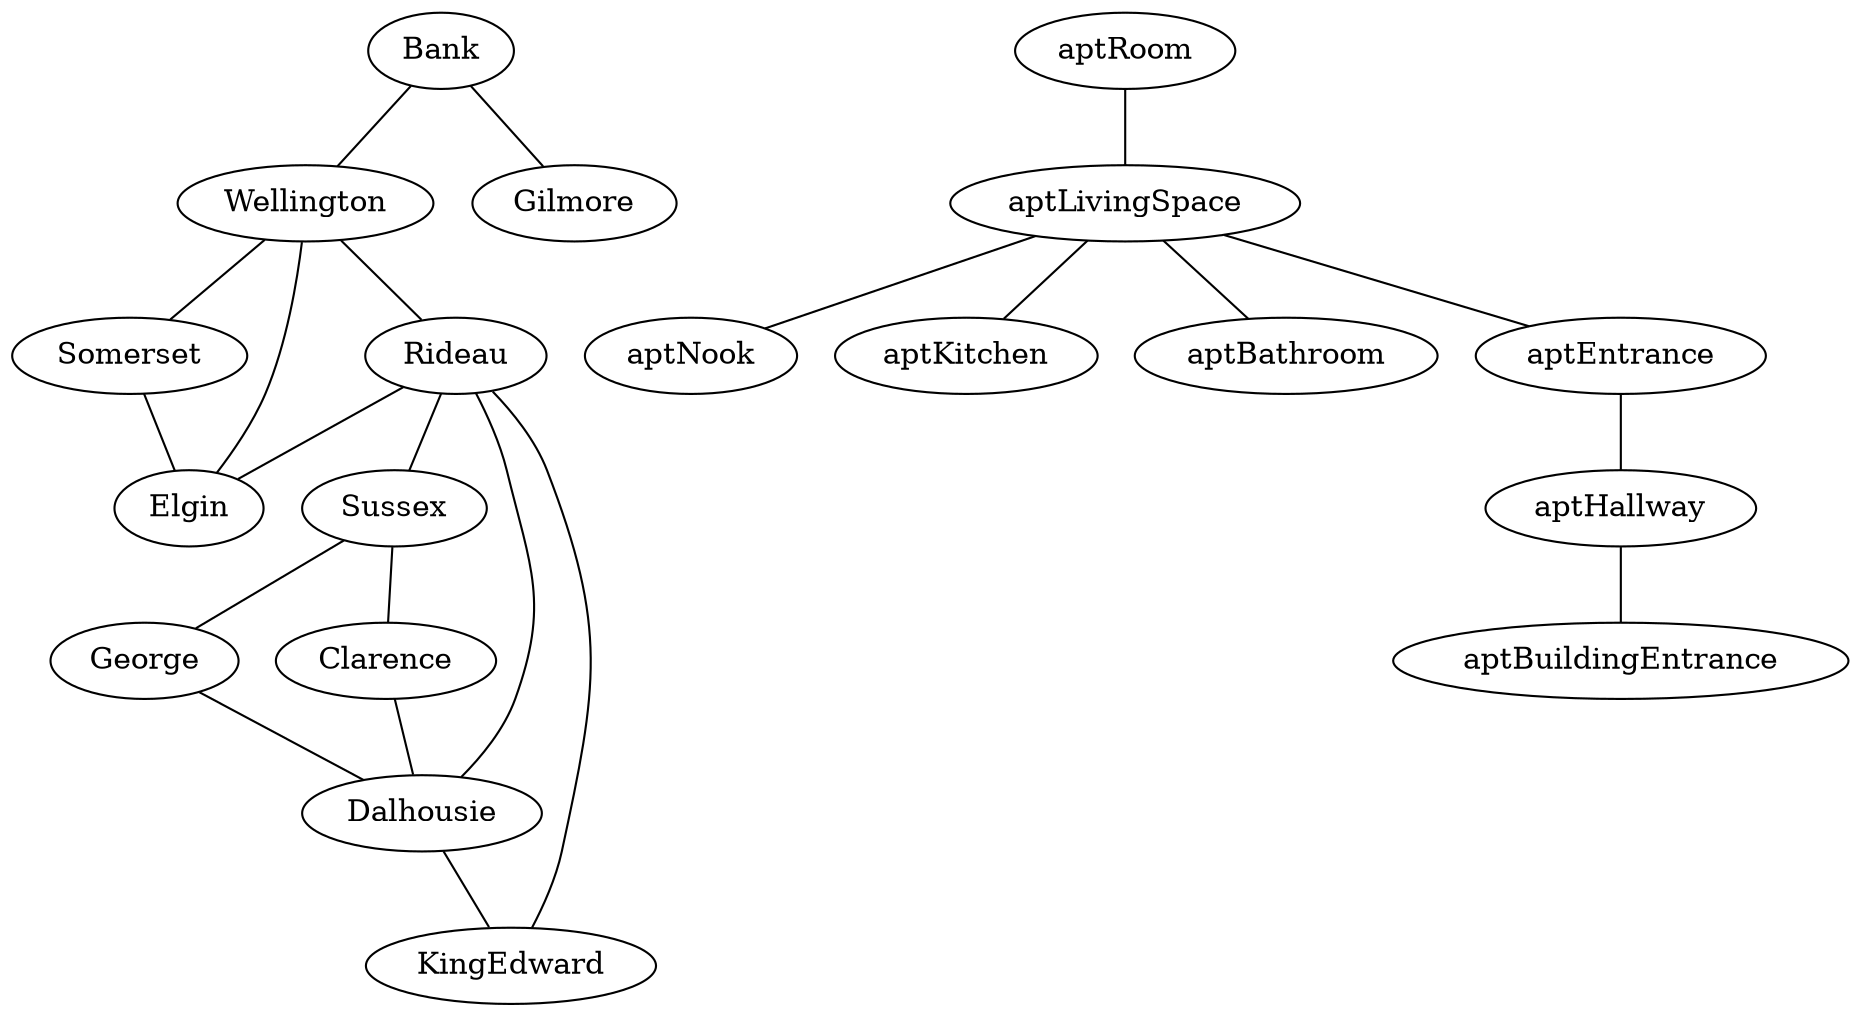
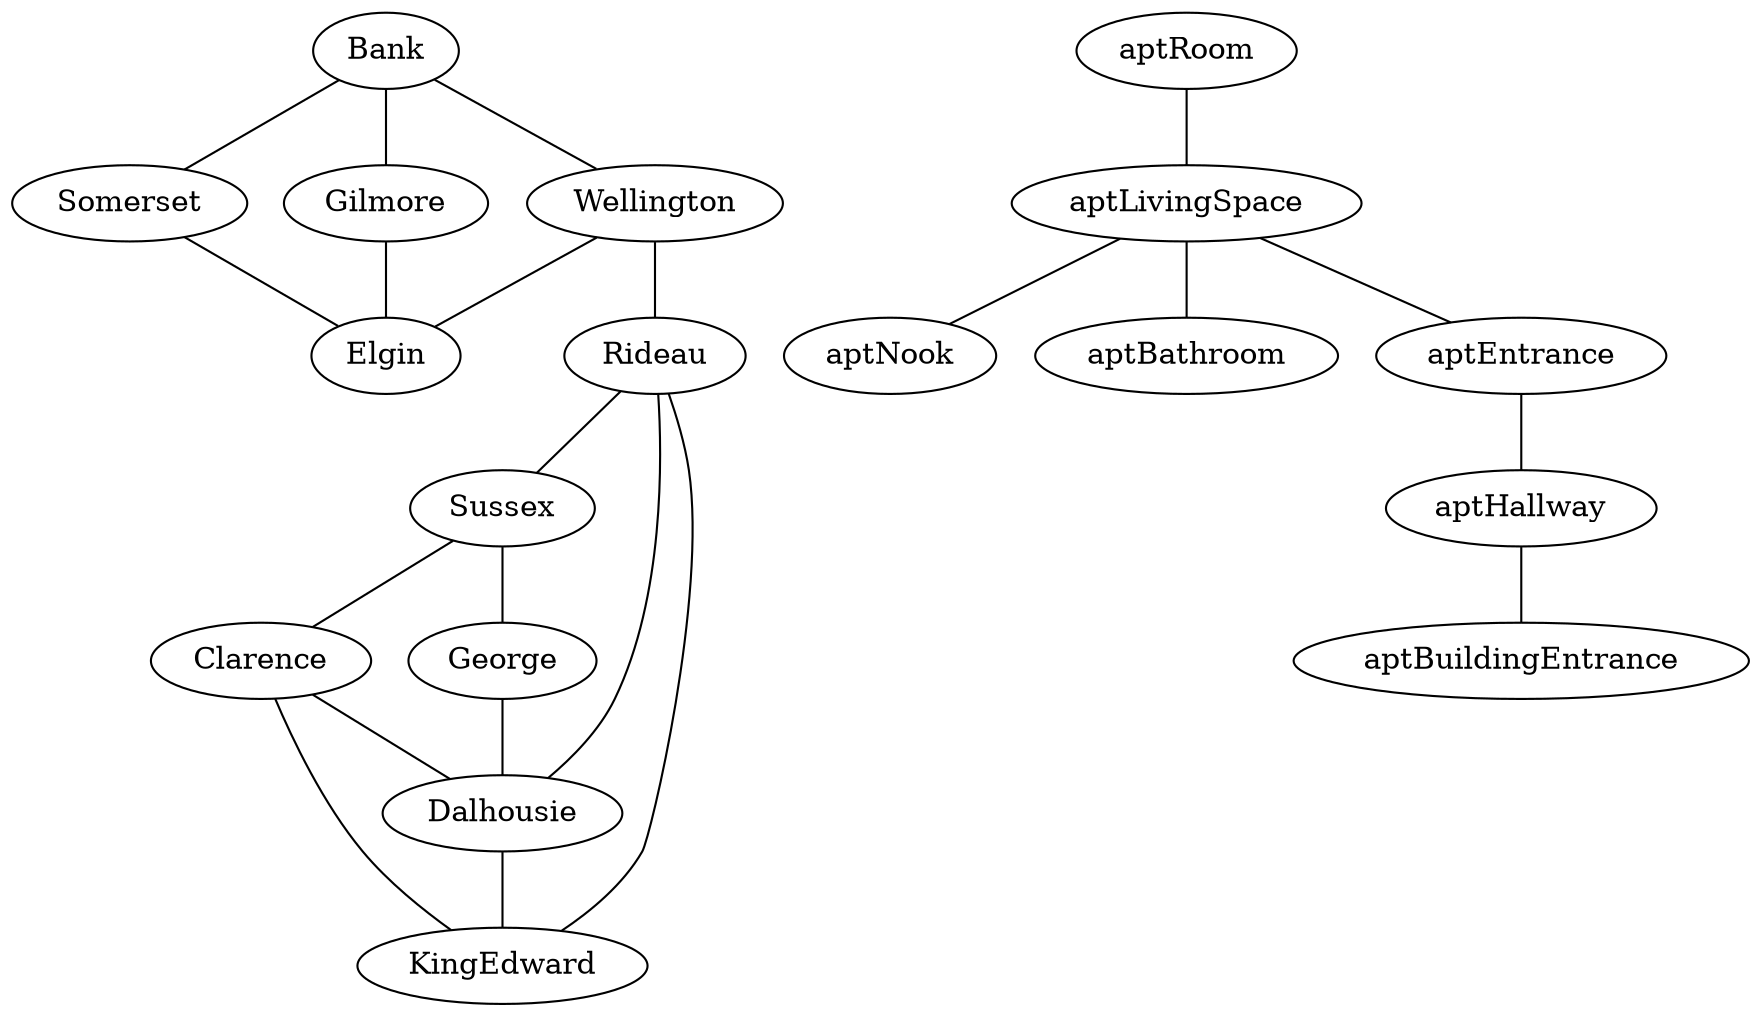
edge "Wellington" -- "Somerset": now "Bank" -- "Somerset"
node "aptKitchen": removed
edge "Rideau" -- "Elgin": now "Gilmore" -- "Elgin"
edge "Clarence" -- "KingEdward": added
